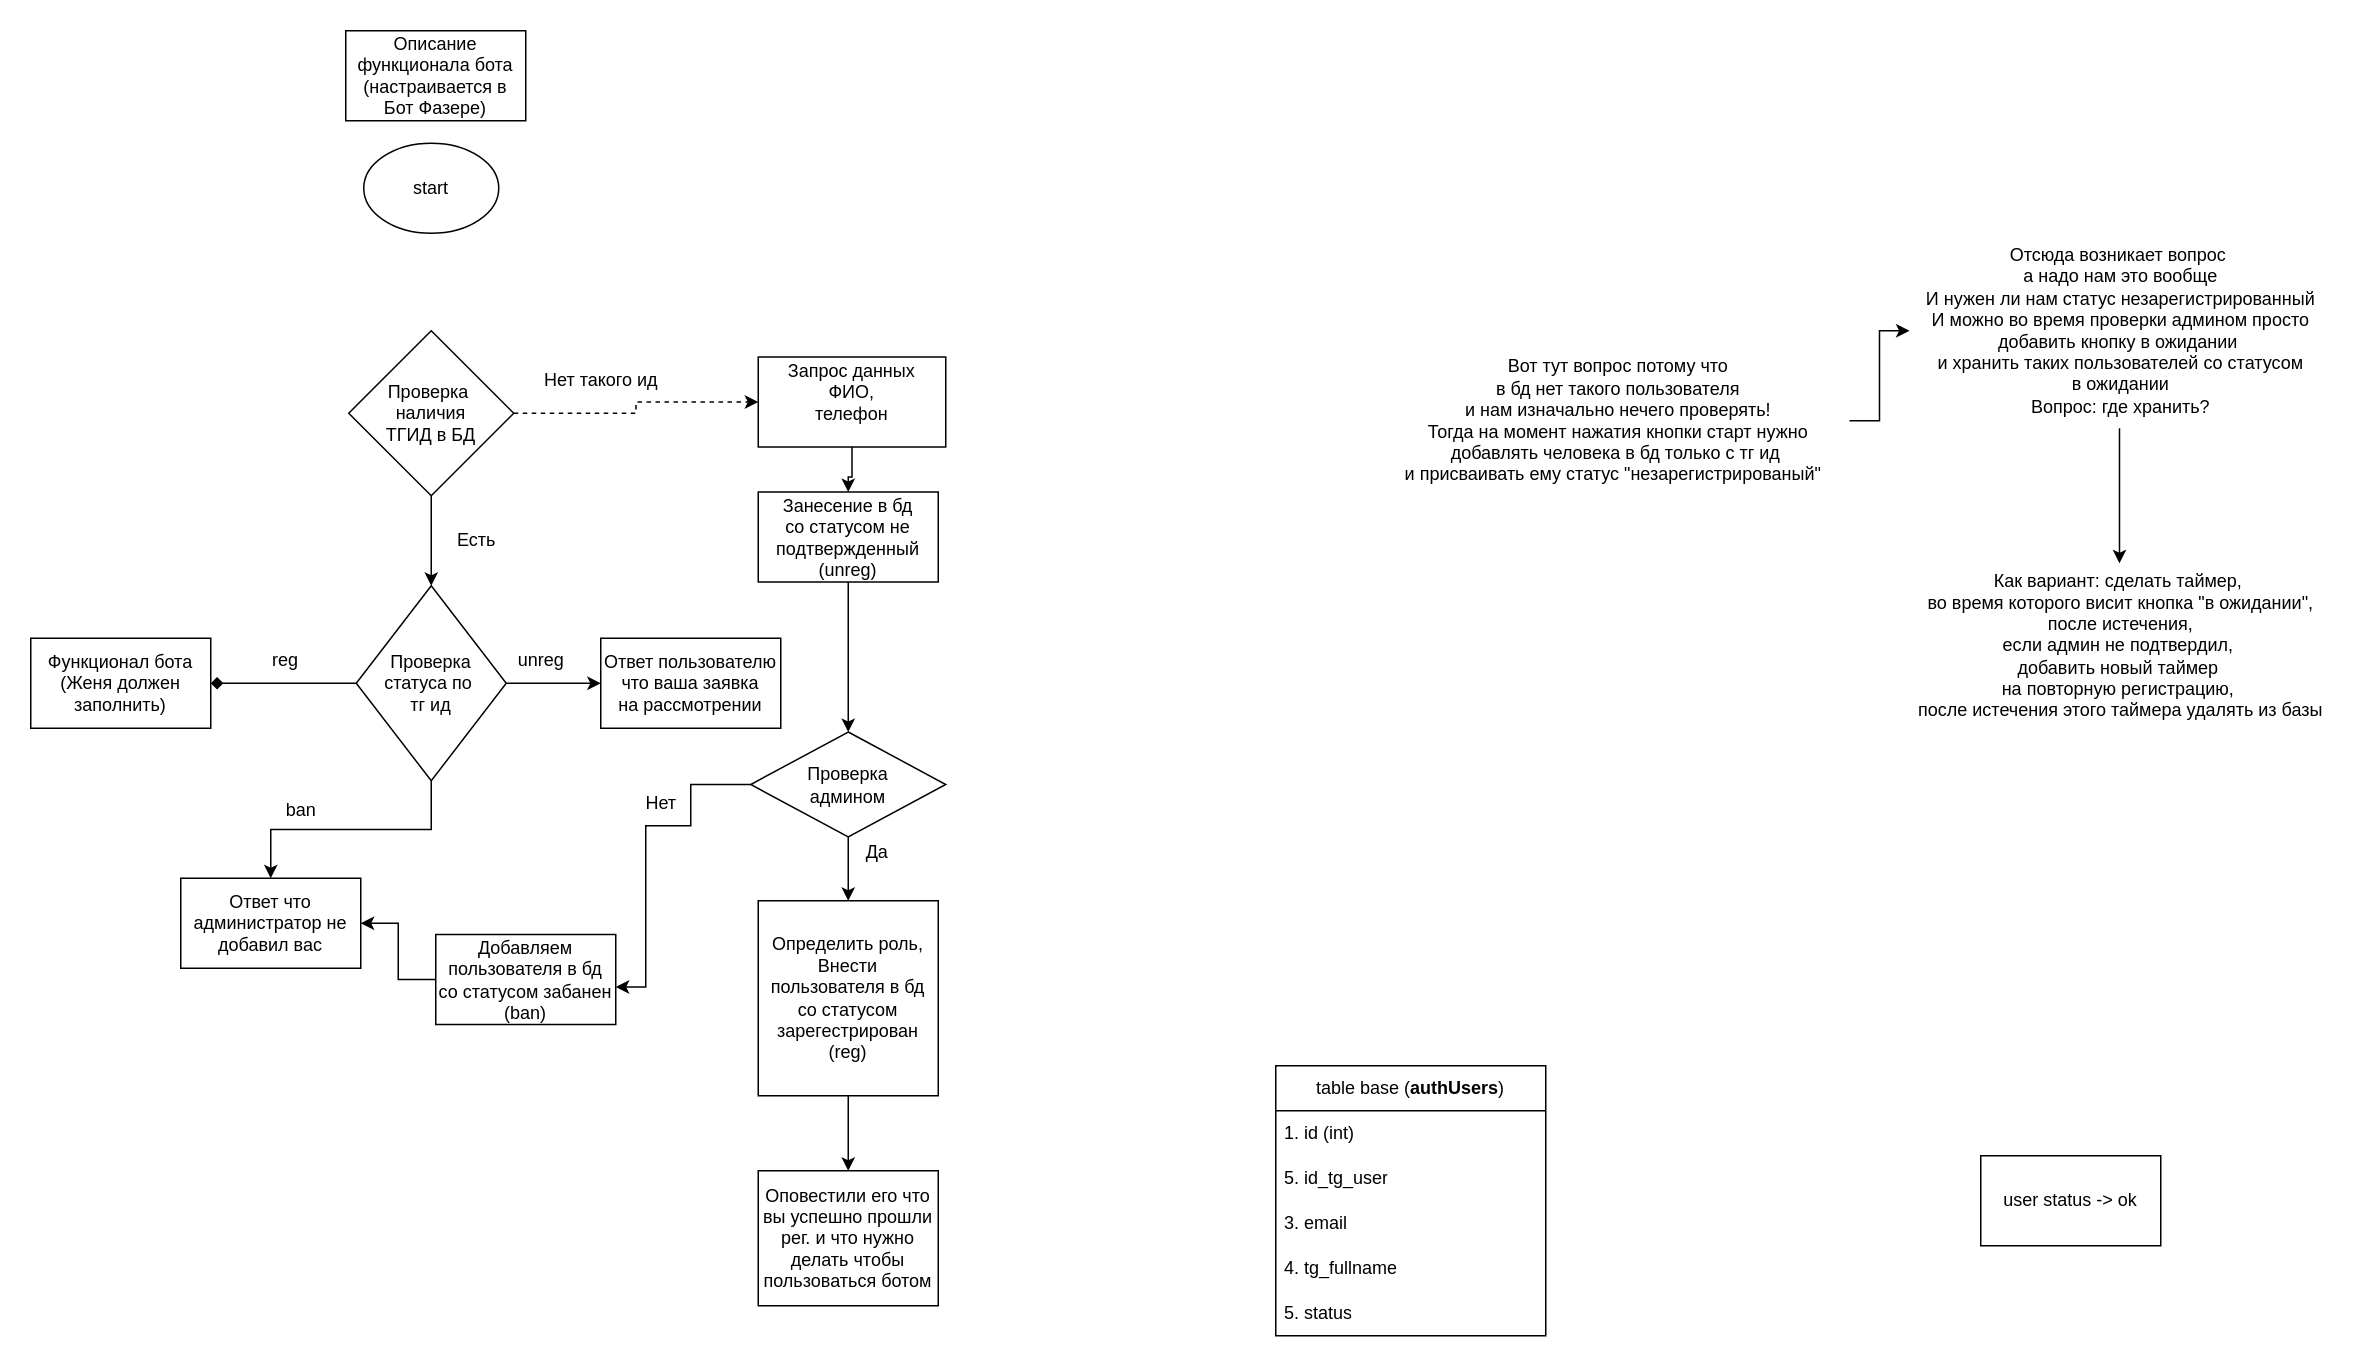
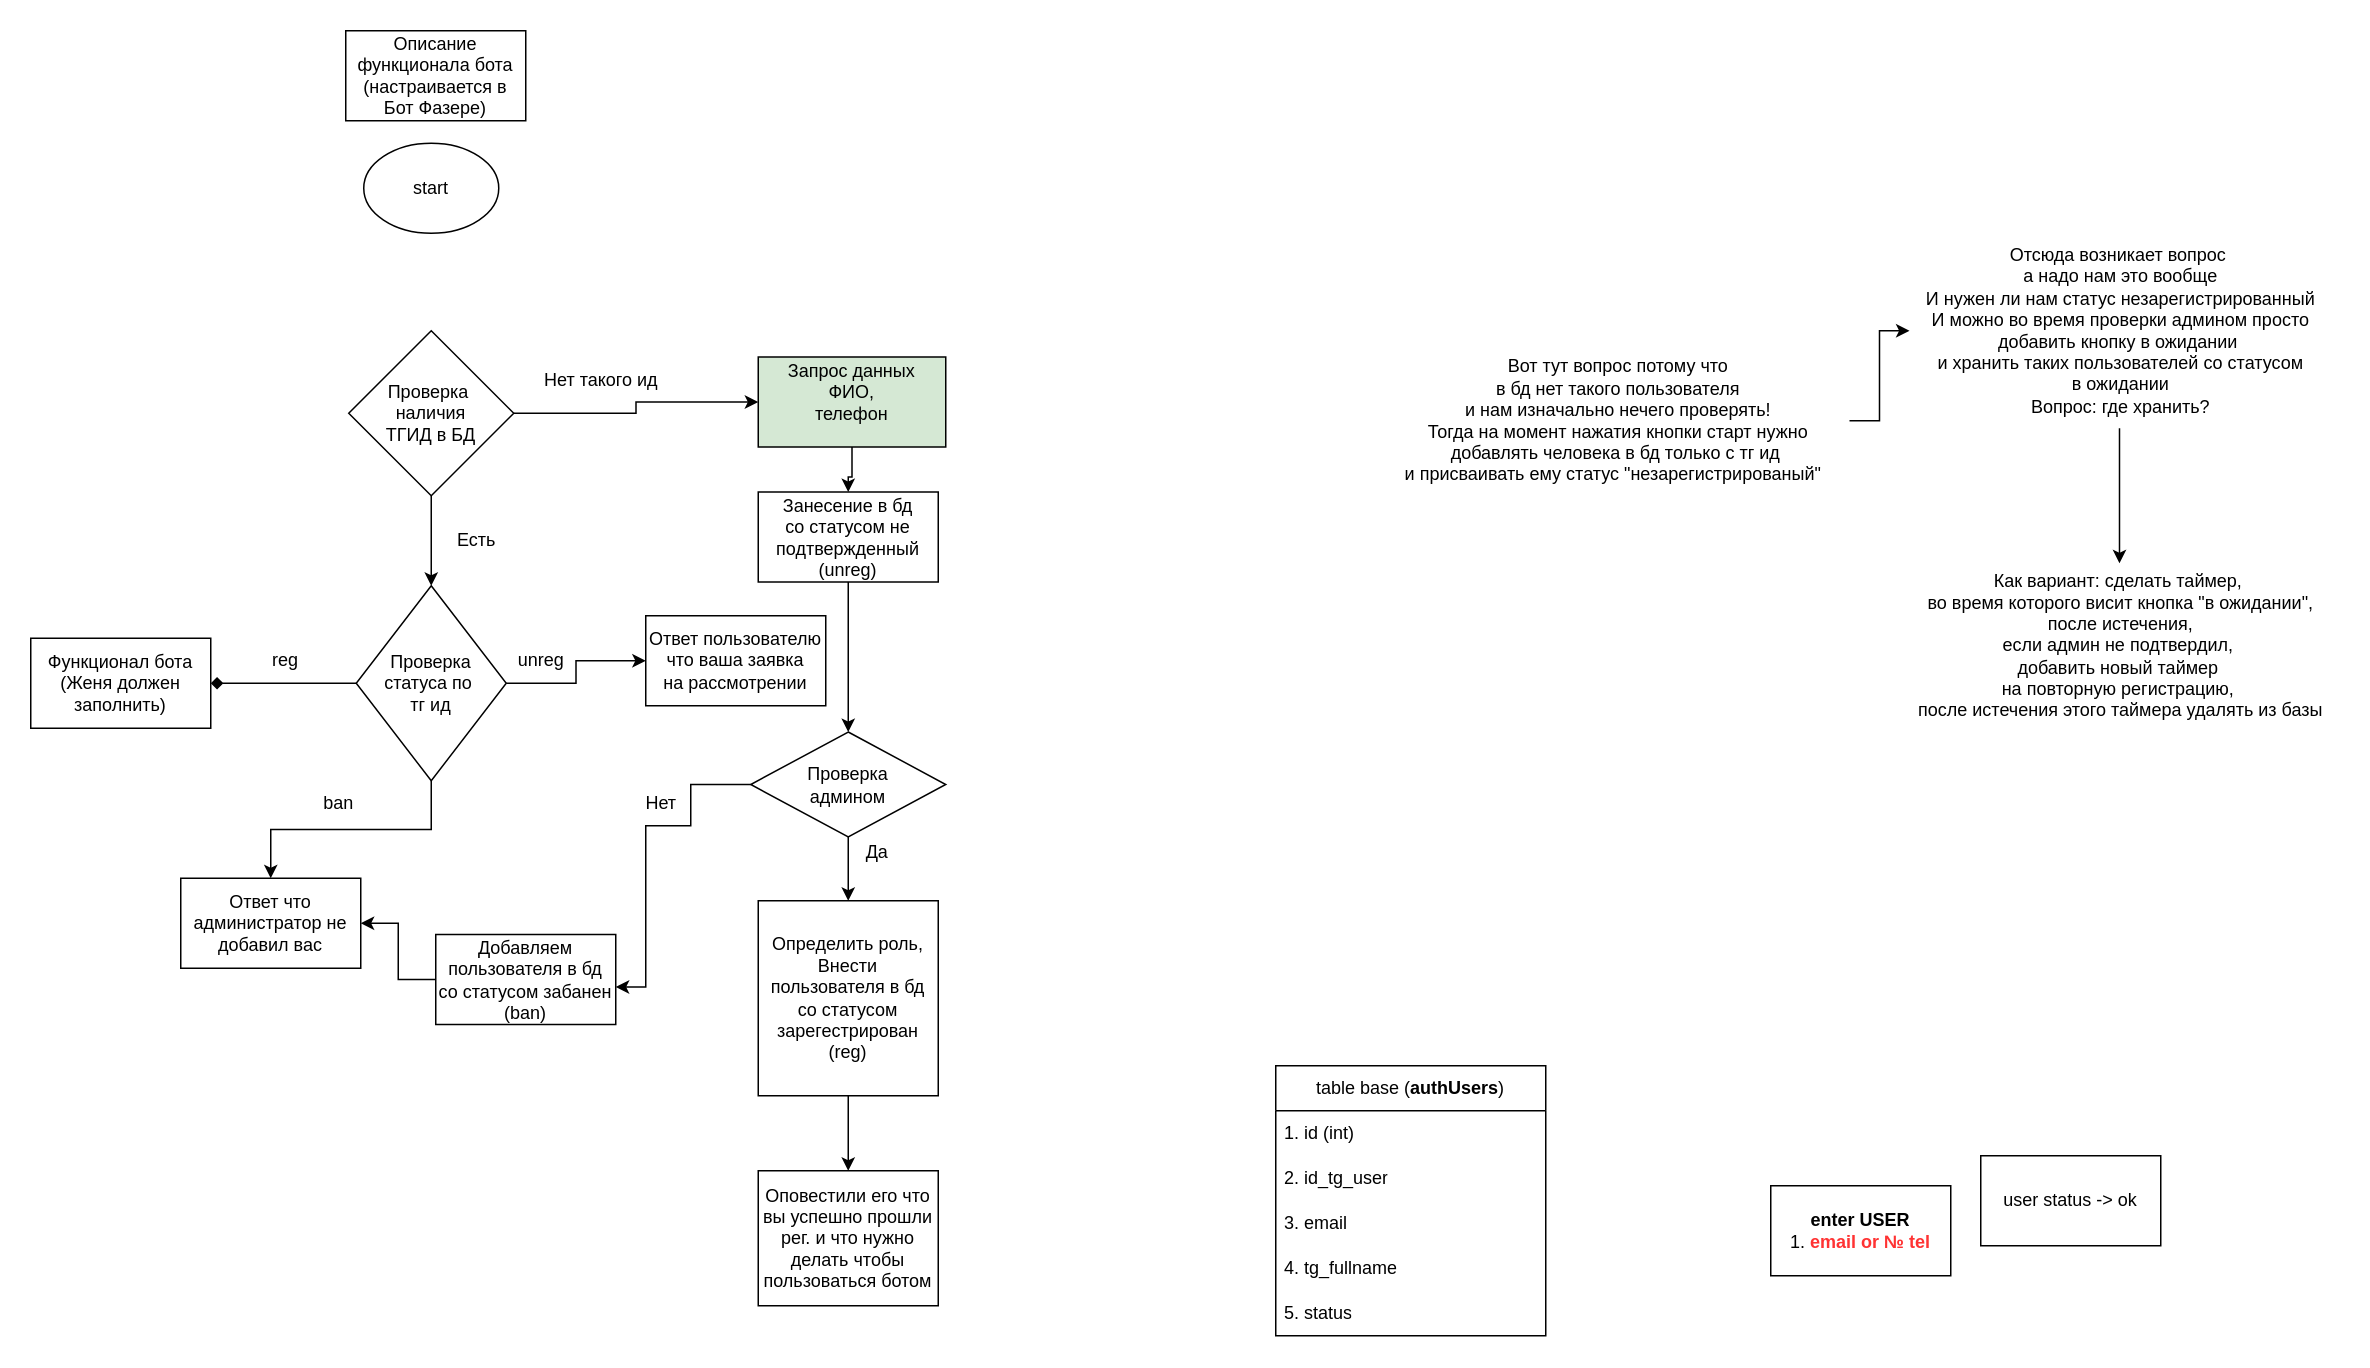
node "Запрос данных ФИО, телефон": fillcolor #ffffff -> #d5e8d4
edge "Проверка наличия ТГИД в БД" -> "Запрос данных ФИО, телефон": style dashed -> solid
node "Ответ пользователю что ваша заявка на рассмотрении": moved (691, 683) -> (736, 661)
node "ban": moved (301, 811) -> (338, 803)
node "5. id_tg_user": label "5. id_tg_user" -> "2. id_tg_user"
node "enter USER 1. email or № tel": added
